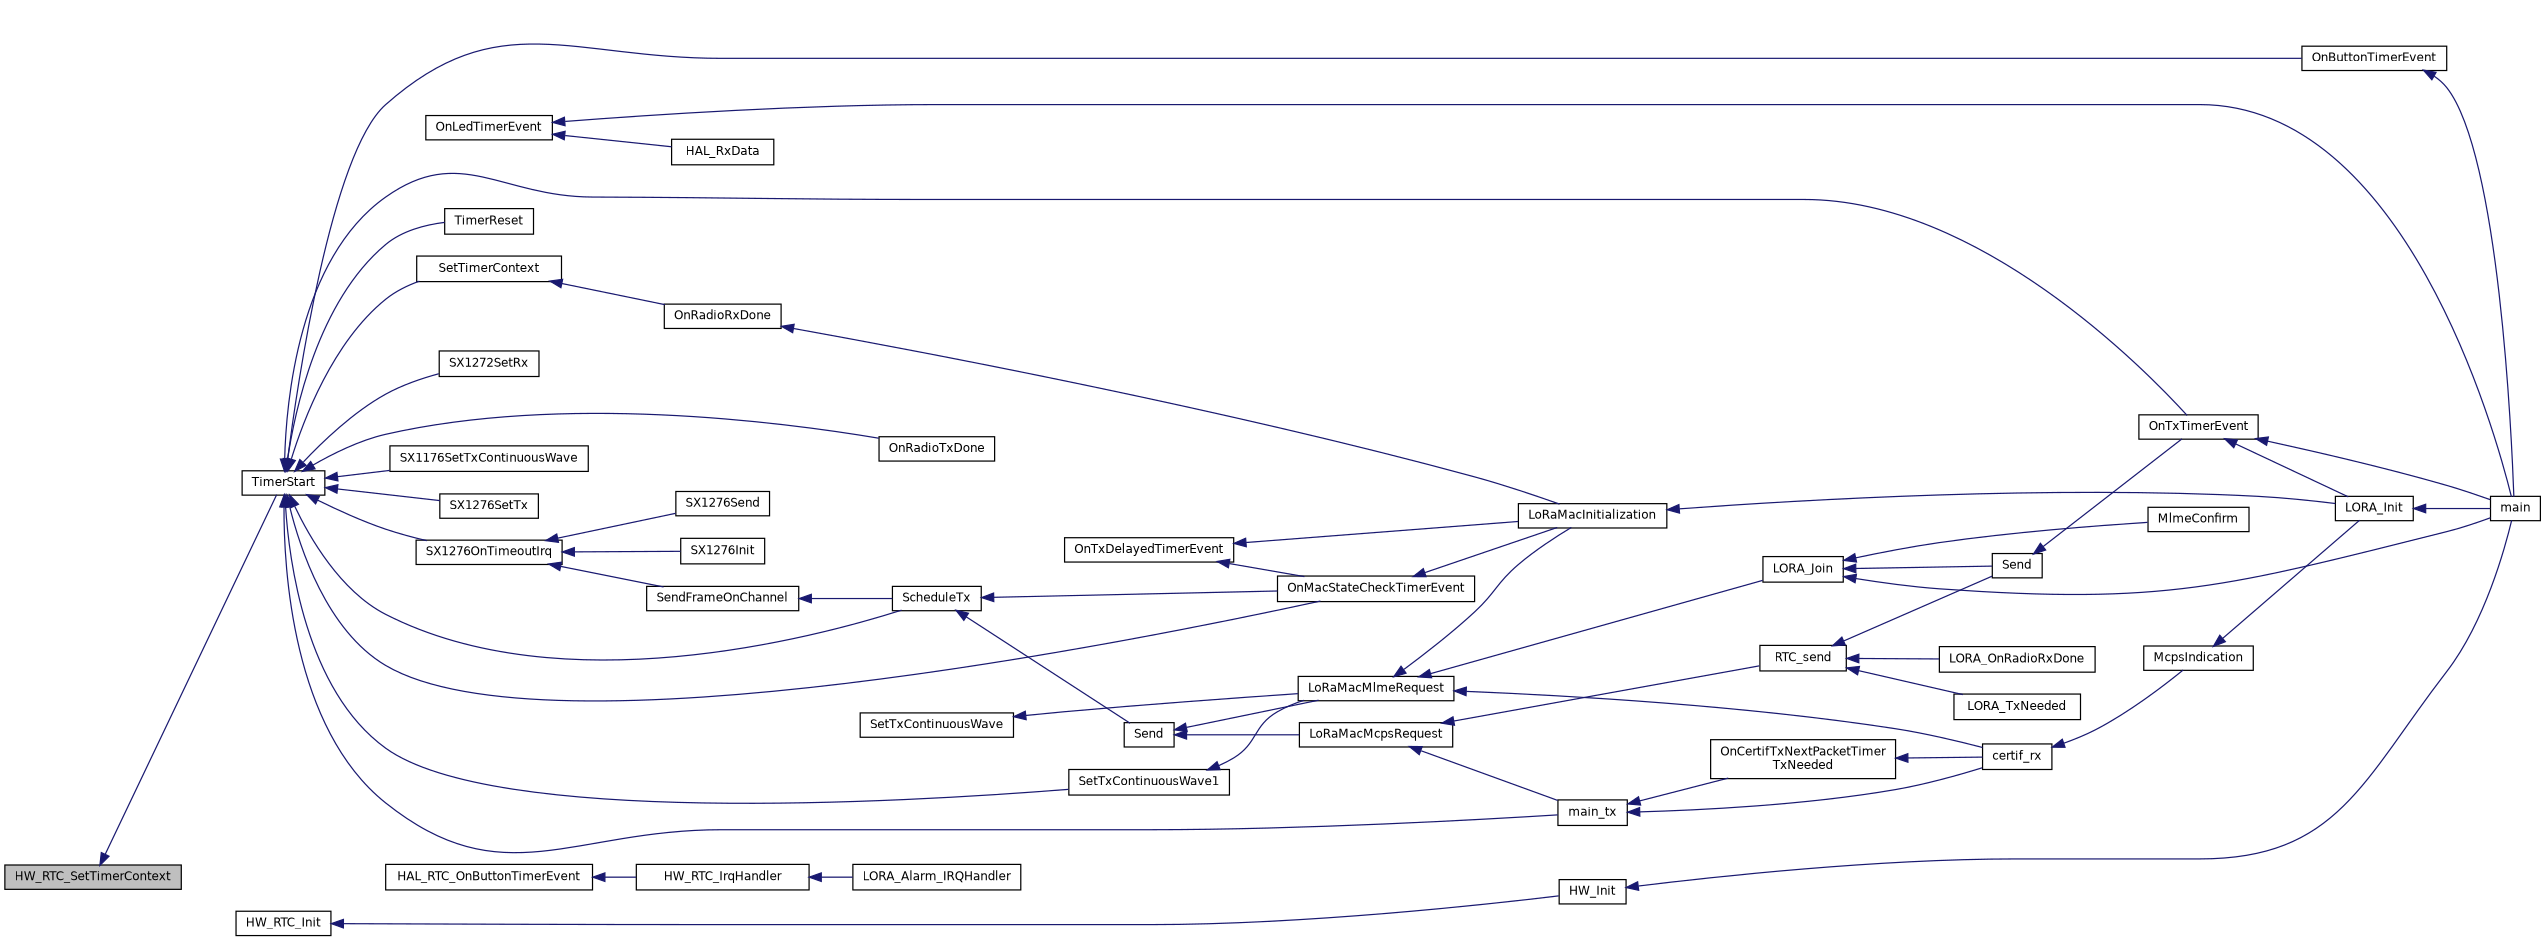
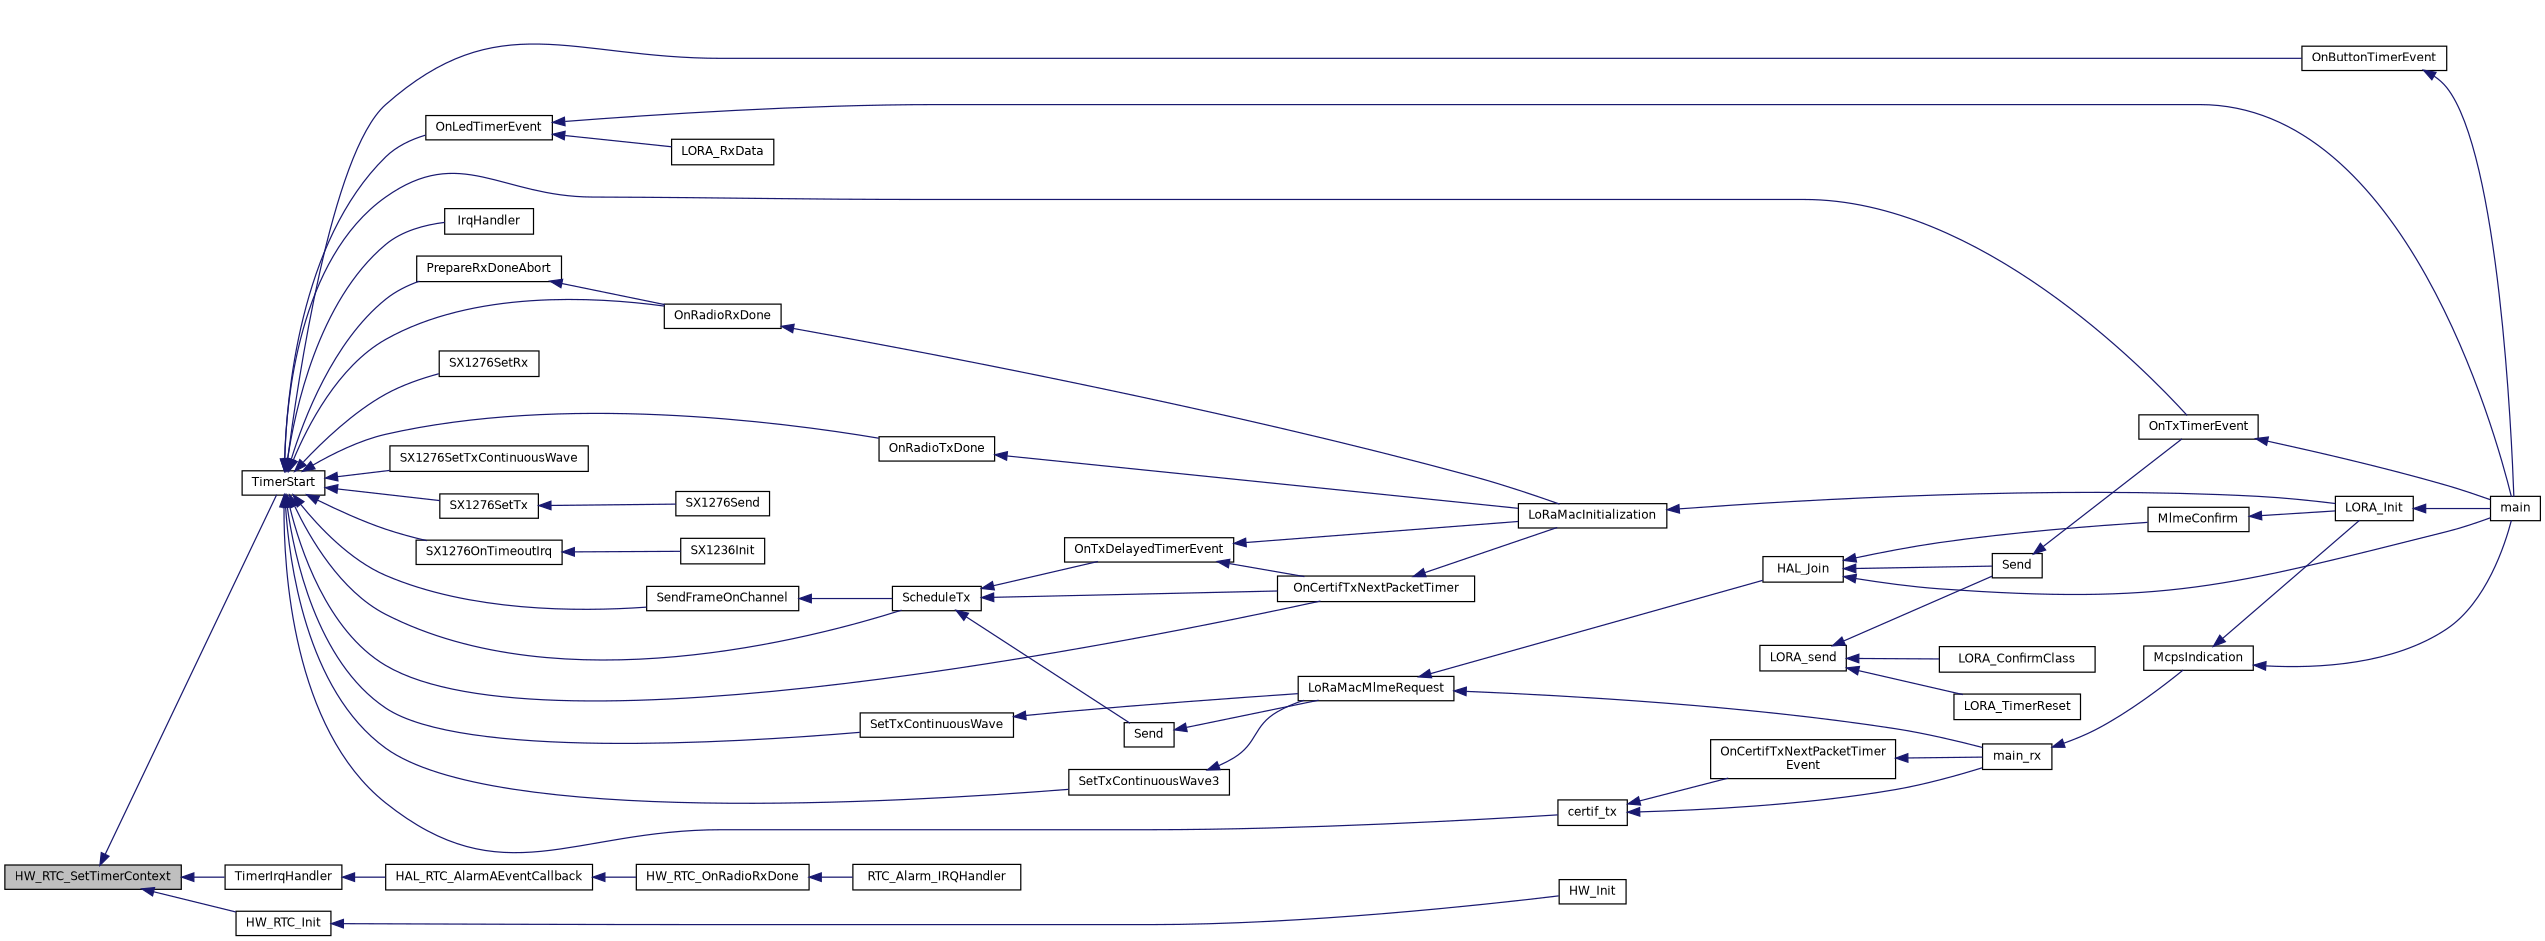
node "HAL_RxData": label "HAL_RxData" -> "LORA_RxData"
edge "OnLedTimerEvent" -> "TimerStart": added
node "TimerReset": label "TimerReset" -> "IrqHandler"
node "SetTimerContext": label "SetTimerContext" -> "PrepareRxDoneAbort"
edge "OnRadioRxDone" -> "TimerStart": added
node "SX1272SetRx": label "SX1272SetRx" -> "SX1276SetRx"
node "SX1176SetTxContinuousWave": label "SX1176SetTxContinuousWave" -> "SX1276SetTxContinuousWave"
edge "LORA_Init" -> "OnTxTimerEvent": now "LORA_Init" -> "MlmeConfirm"
edge "SX1276Send" -> "SX1276OnTimeoutIrq": now "SX1276Send" -> "SX1276SetTx"
node "SX1276Init": label "SX1276Init" -> "SX1236Init"
node "LORA_Join": label "LORA_Join" -> "HAL_Join"
edge "OnTxDelayedTimerEvent" -> "ScheduleTx": added
edge "SendFrameOnChannel" -> "SX1276OnTimeoutIrq": now "SendFrameOnChannel" -> "TimerStart"
node "OnMacStateCheckTimerEvent": label "OnMacStateCheckTimerEvent" -> "OnCertifTxNextPacketTimer"
edge "LoRaMacInitialization" -> "LoRaMacMlmeRequest": now "LoRaMacInitialization" -> "OnRadioTxDone"
node "RTC_send": label "RTC_send" -> "LORA_send"
node "LORA_OnRadioRxDone": label "LORA_OnRadioRxDone" -> "LORA_ConfirmClass"
node "LORA_TxNeeded": label "LORA_TxNeeded" -> "LORA_TimerReset"
node "LoRaMacMcpsRequest": removed
edge "SetTxContinuousWave" -> "TimerStart": added
node "certif_rx": label "certif_rx" -> "main_rx"
node "OnCertifTxNextPacketTimer TxNeeded": label "OnCertifTxNextPacketTimer TxNeeded" -> "OnCertifTxNextPacketTimer Event"
node "SetTxContinuousWave1": label "SetTxContinuousWave1" -> "SetTxContinuousWave3"
node "main_tx": label "main_tx" -> "certif_tx"
edge "main" -> "HW_Init": now "main" -> "McpsIndication"
node "TimerIrqHandler": added
node "HAL_RTC_OnButtonTimerEvent": label "HAL_RTC_OnButtonTimerEvent" -> "HAL_RTC_AlarmAEventCallback"
node "HW_RTC_IrqHandler": label "HW_RTC_IrqHandler" -> "HW_RTC_OnRadioRxDone"
node "LORA_Alarm_IRQHandler": label "LORA_Alarm_IRQHandler" -> "RTC_Alarm_IRQHandler"
edge "HW_RTC_Init" -> "HW_RTC_SetTimerContext": added
